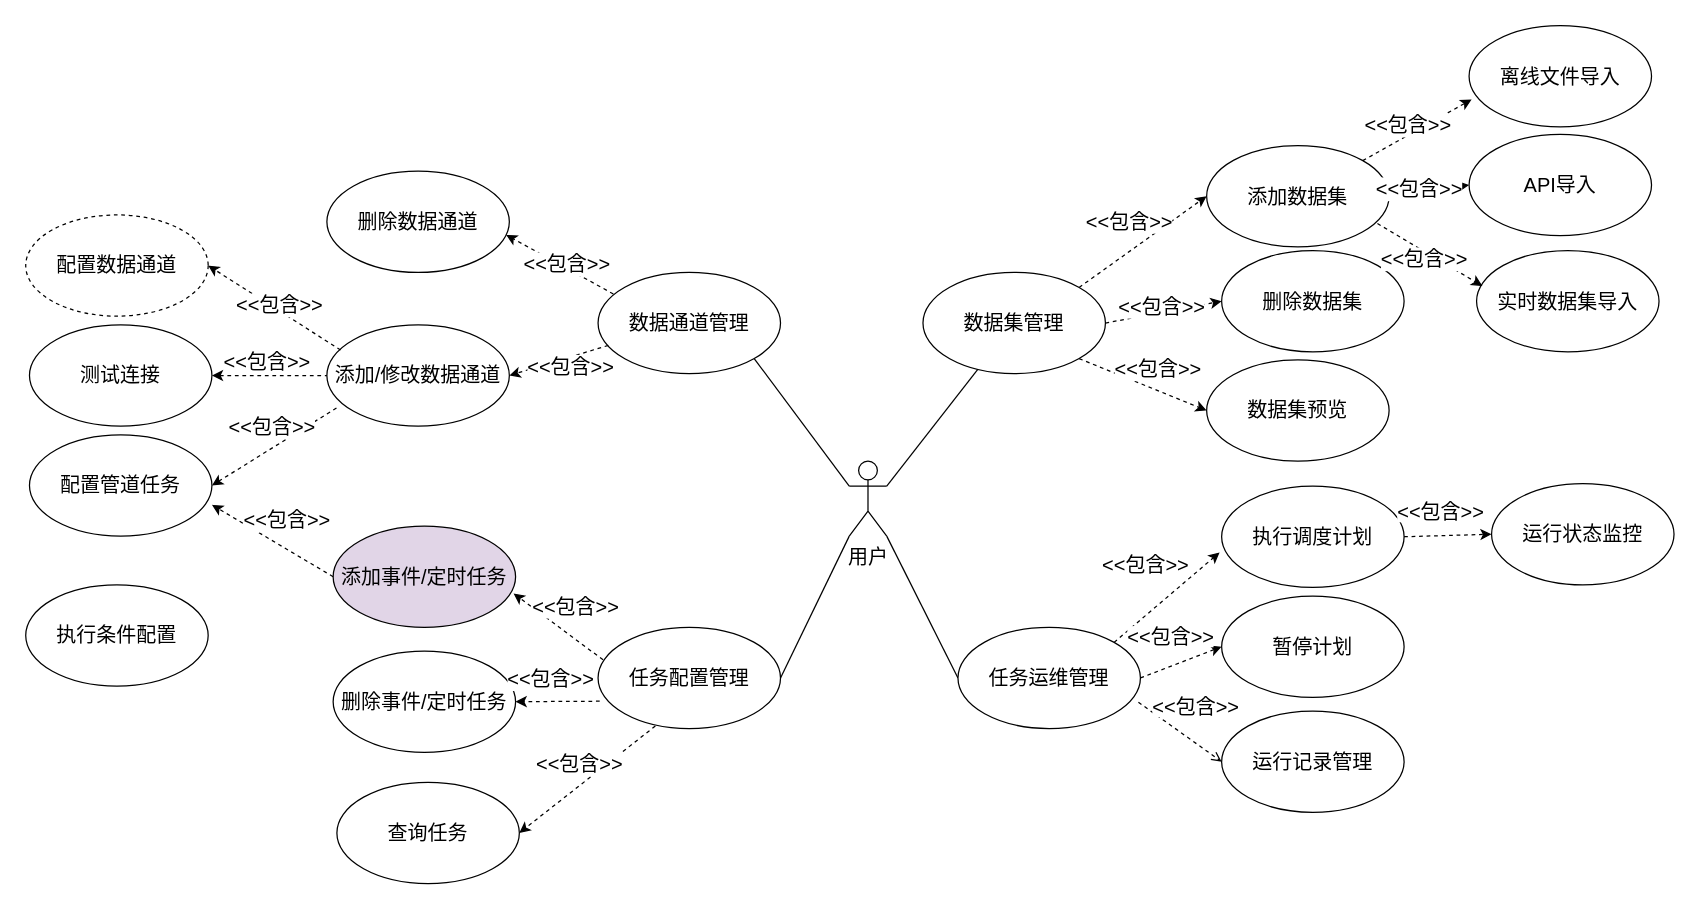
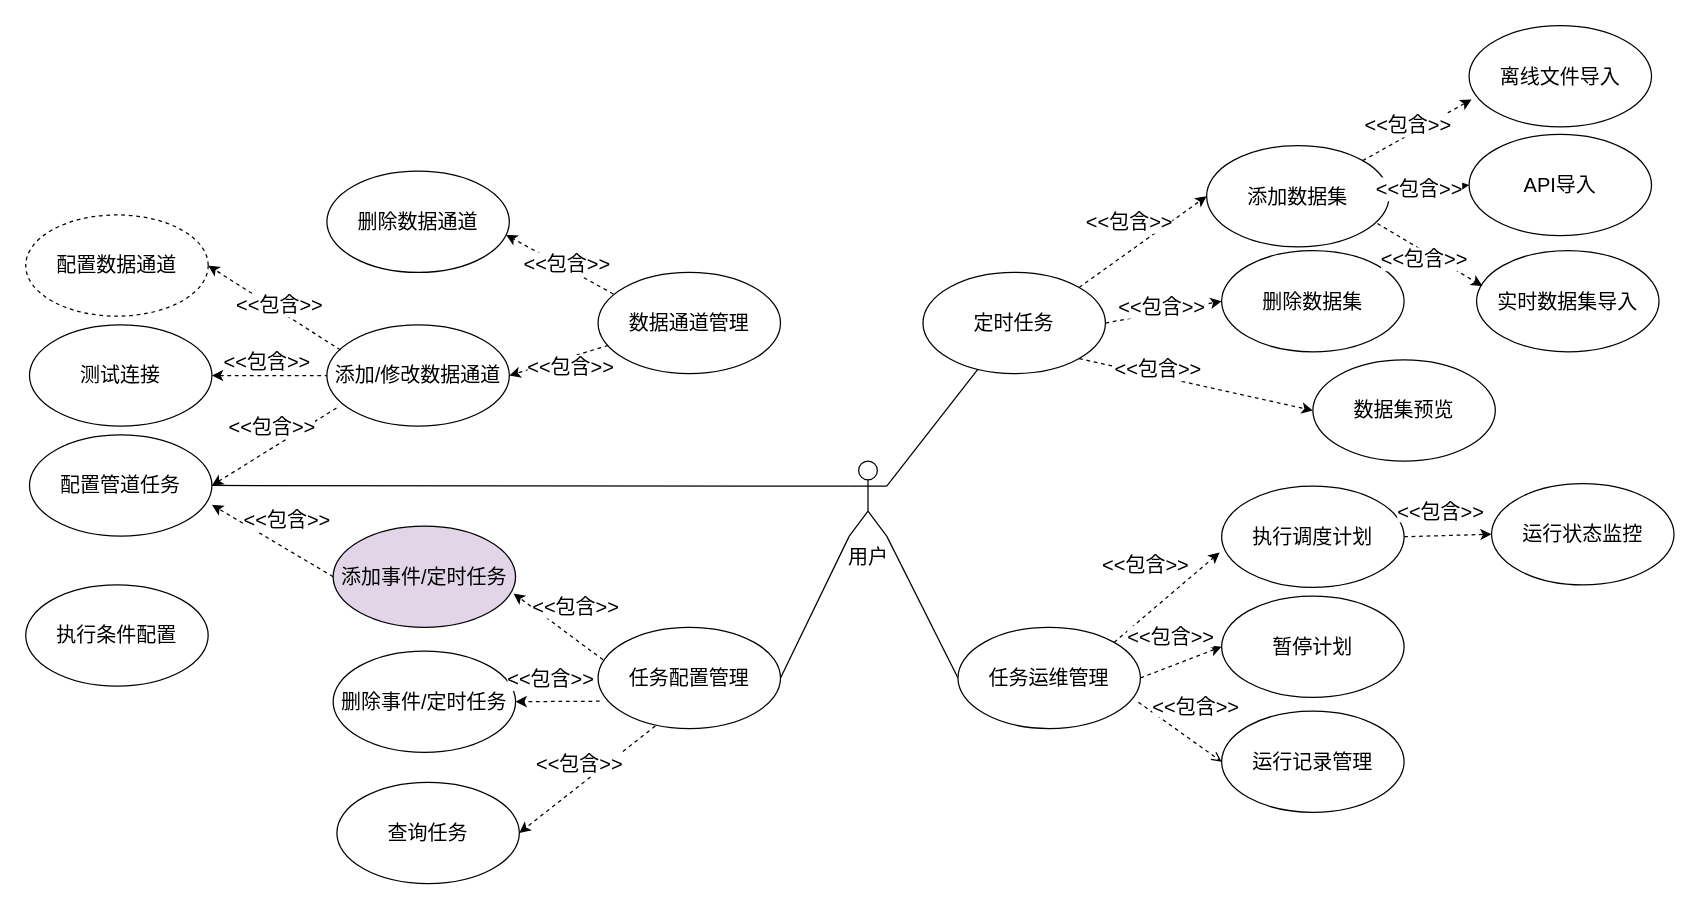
node "数据集管理": label "数据集管理" -> "定时任务"
node "数据集预览": moved (1298, 411) -> (1404, 411)
edge "数据通道管理" -- "用户": now "配置管道任务" -- "用户"
